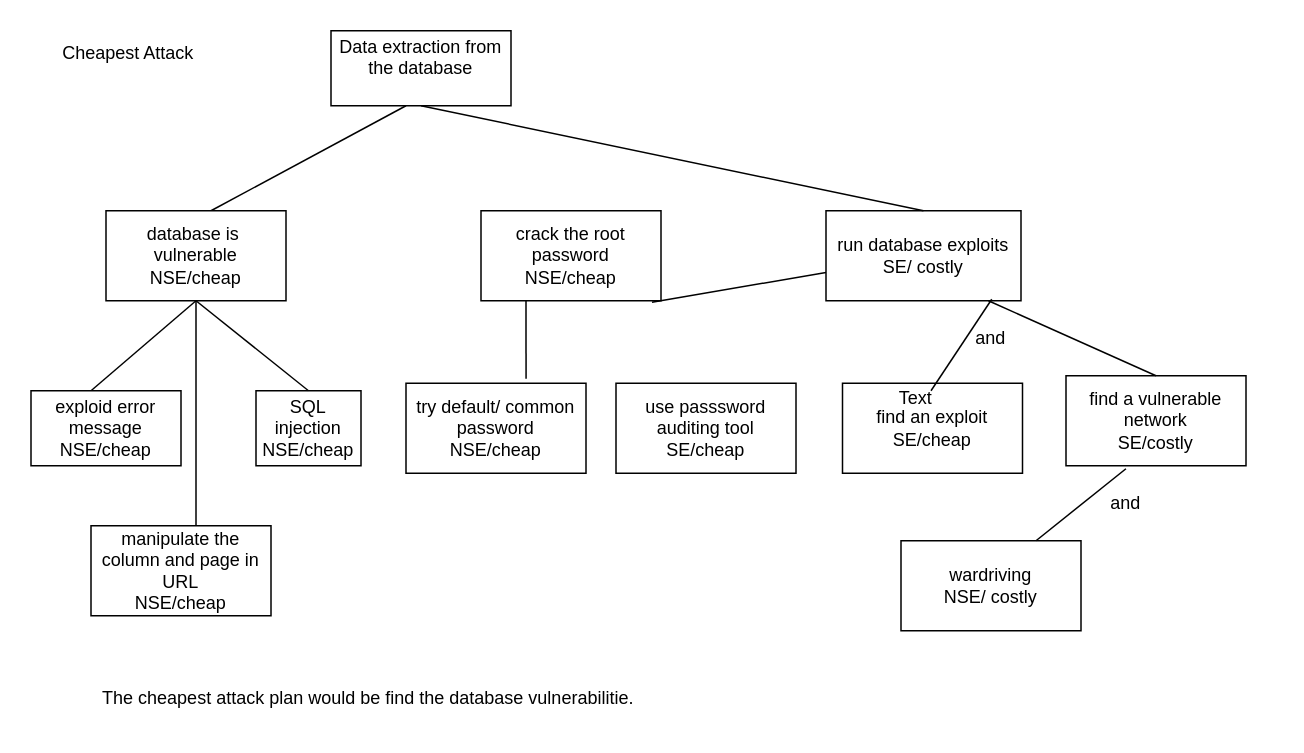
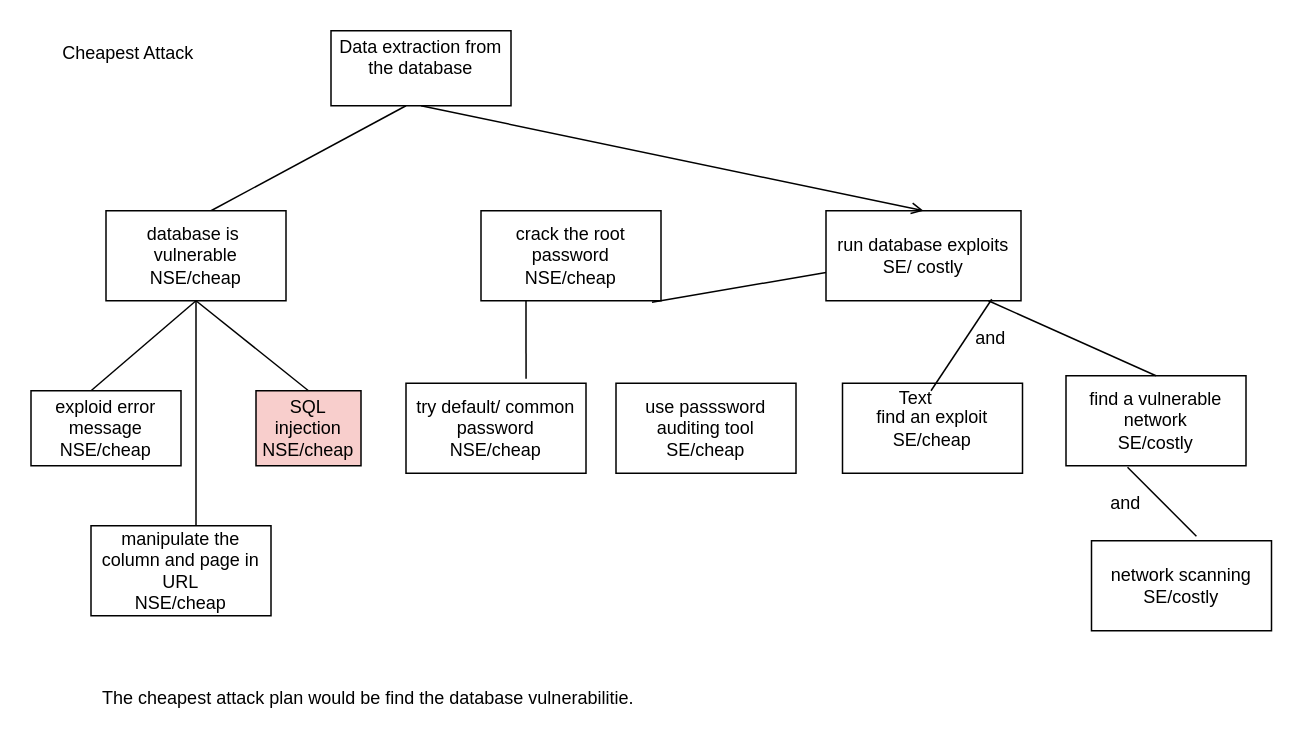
edge "Data extraction from the database" -- "run database exploits SE/ costly": arrowhead none -> open
node "SQL injection NSE/cheap": fillcolor #ffffff -> #f8cecc
edge "find a vulnerable network SE/costly" -- "network scanning SE/costly": added
edge "find a vulnerable network SE/costly" -- "wardriving NSE/ costly": removed
node "wardriving NSE/ costly": removed
node "network scanning SE/costly": added
